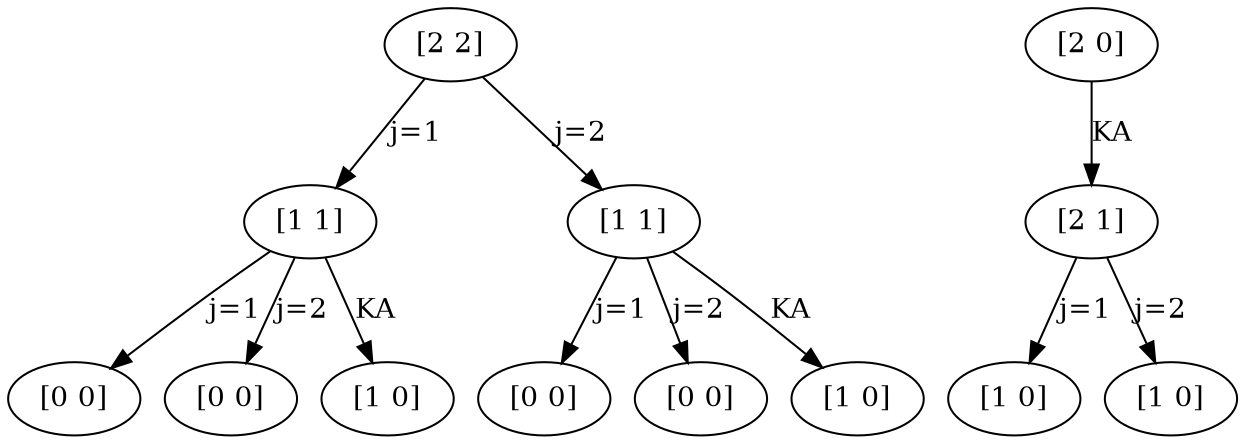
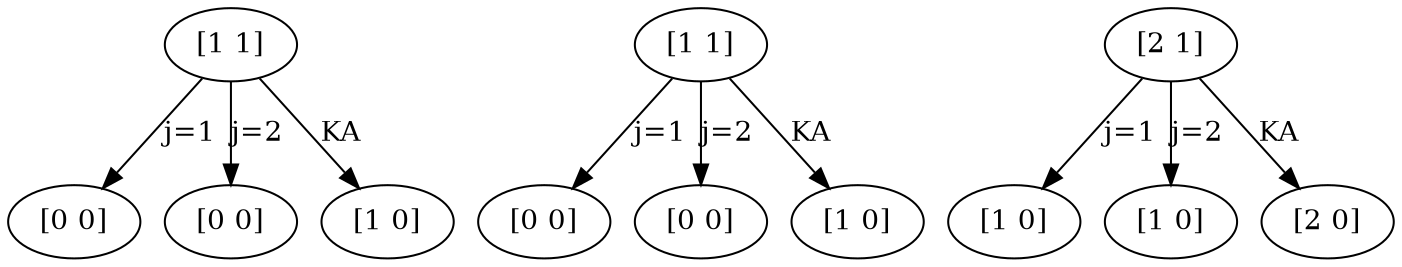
node "[2 2]": removed
edge "[2 0]" -> "[2 1]": reversed
